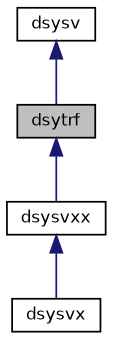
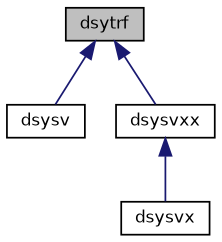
edge "dsytrf" -> "dsysv": reversed
